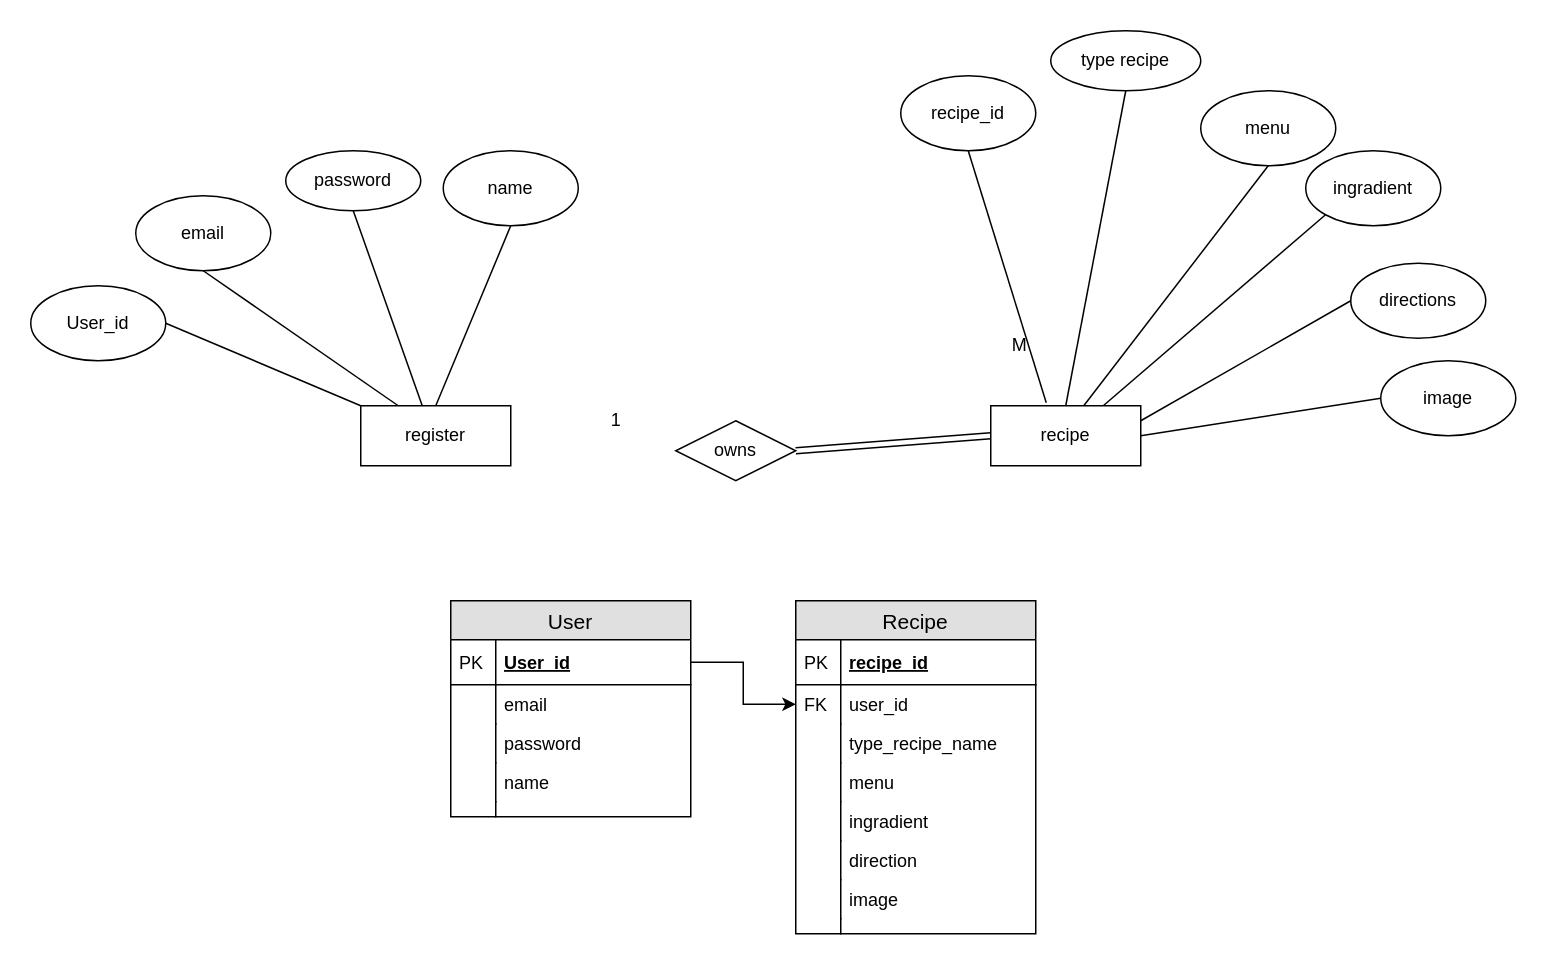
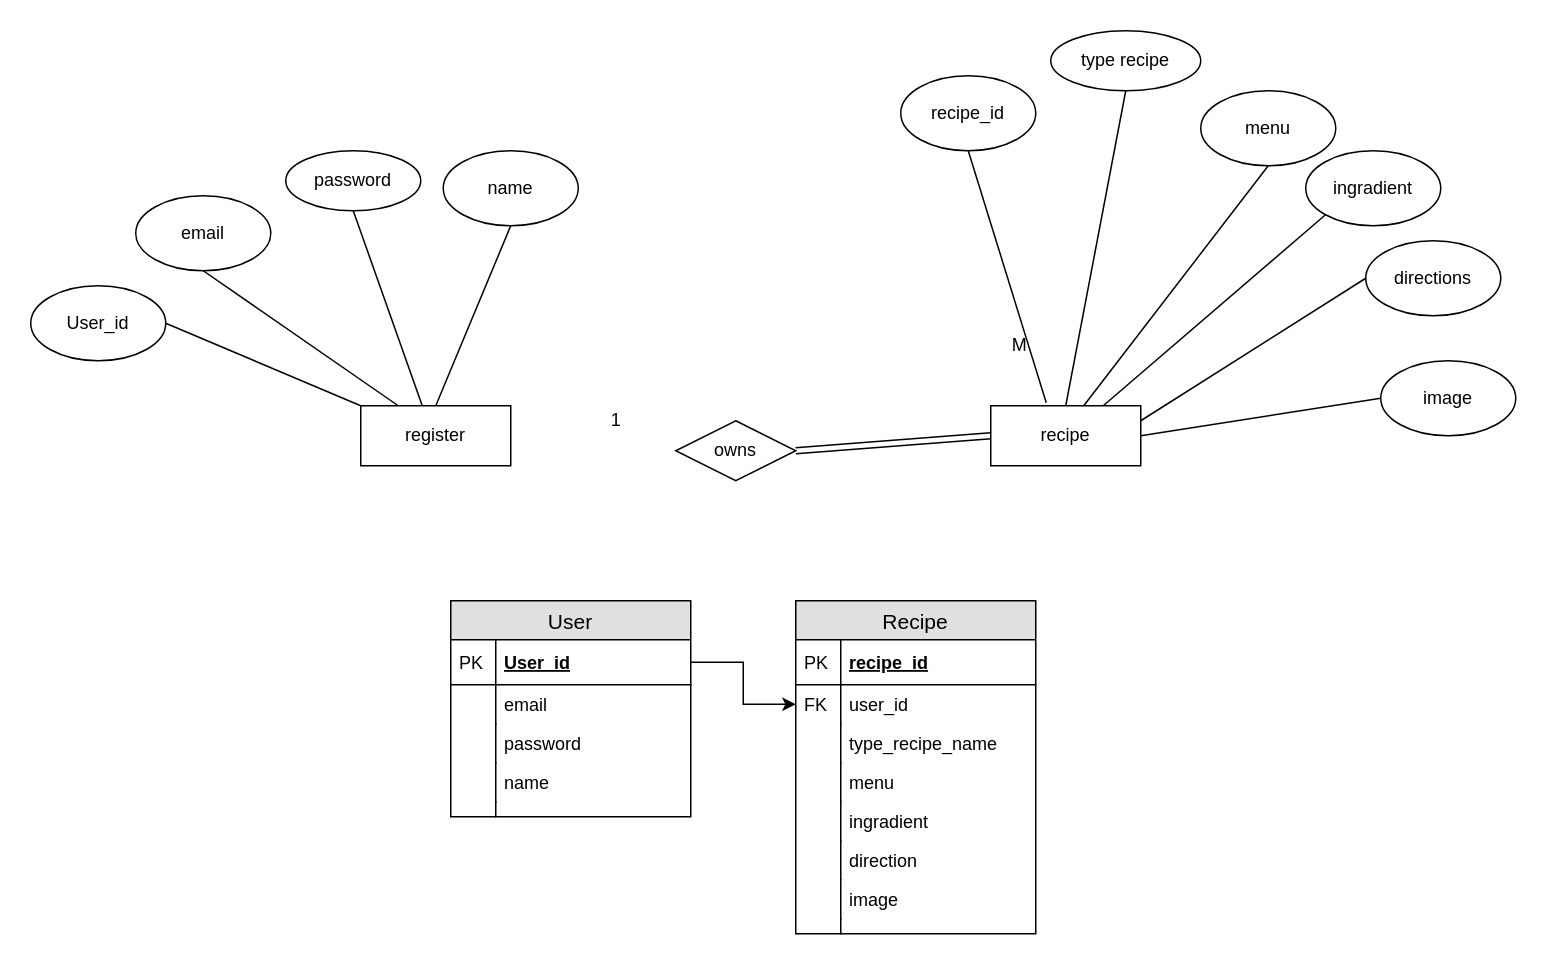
node "directions": moved (1418, 301) -> (1433, 278)
